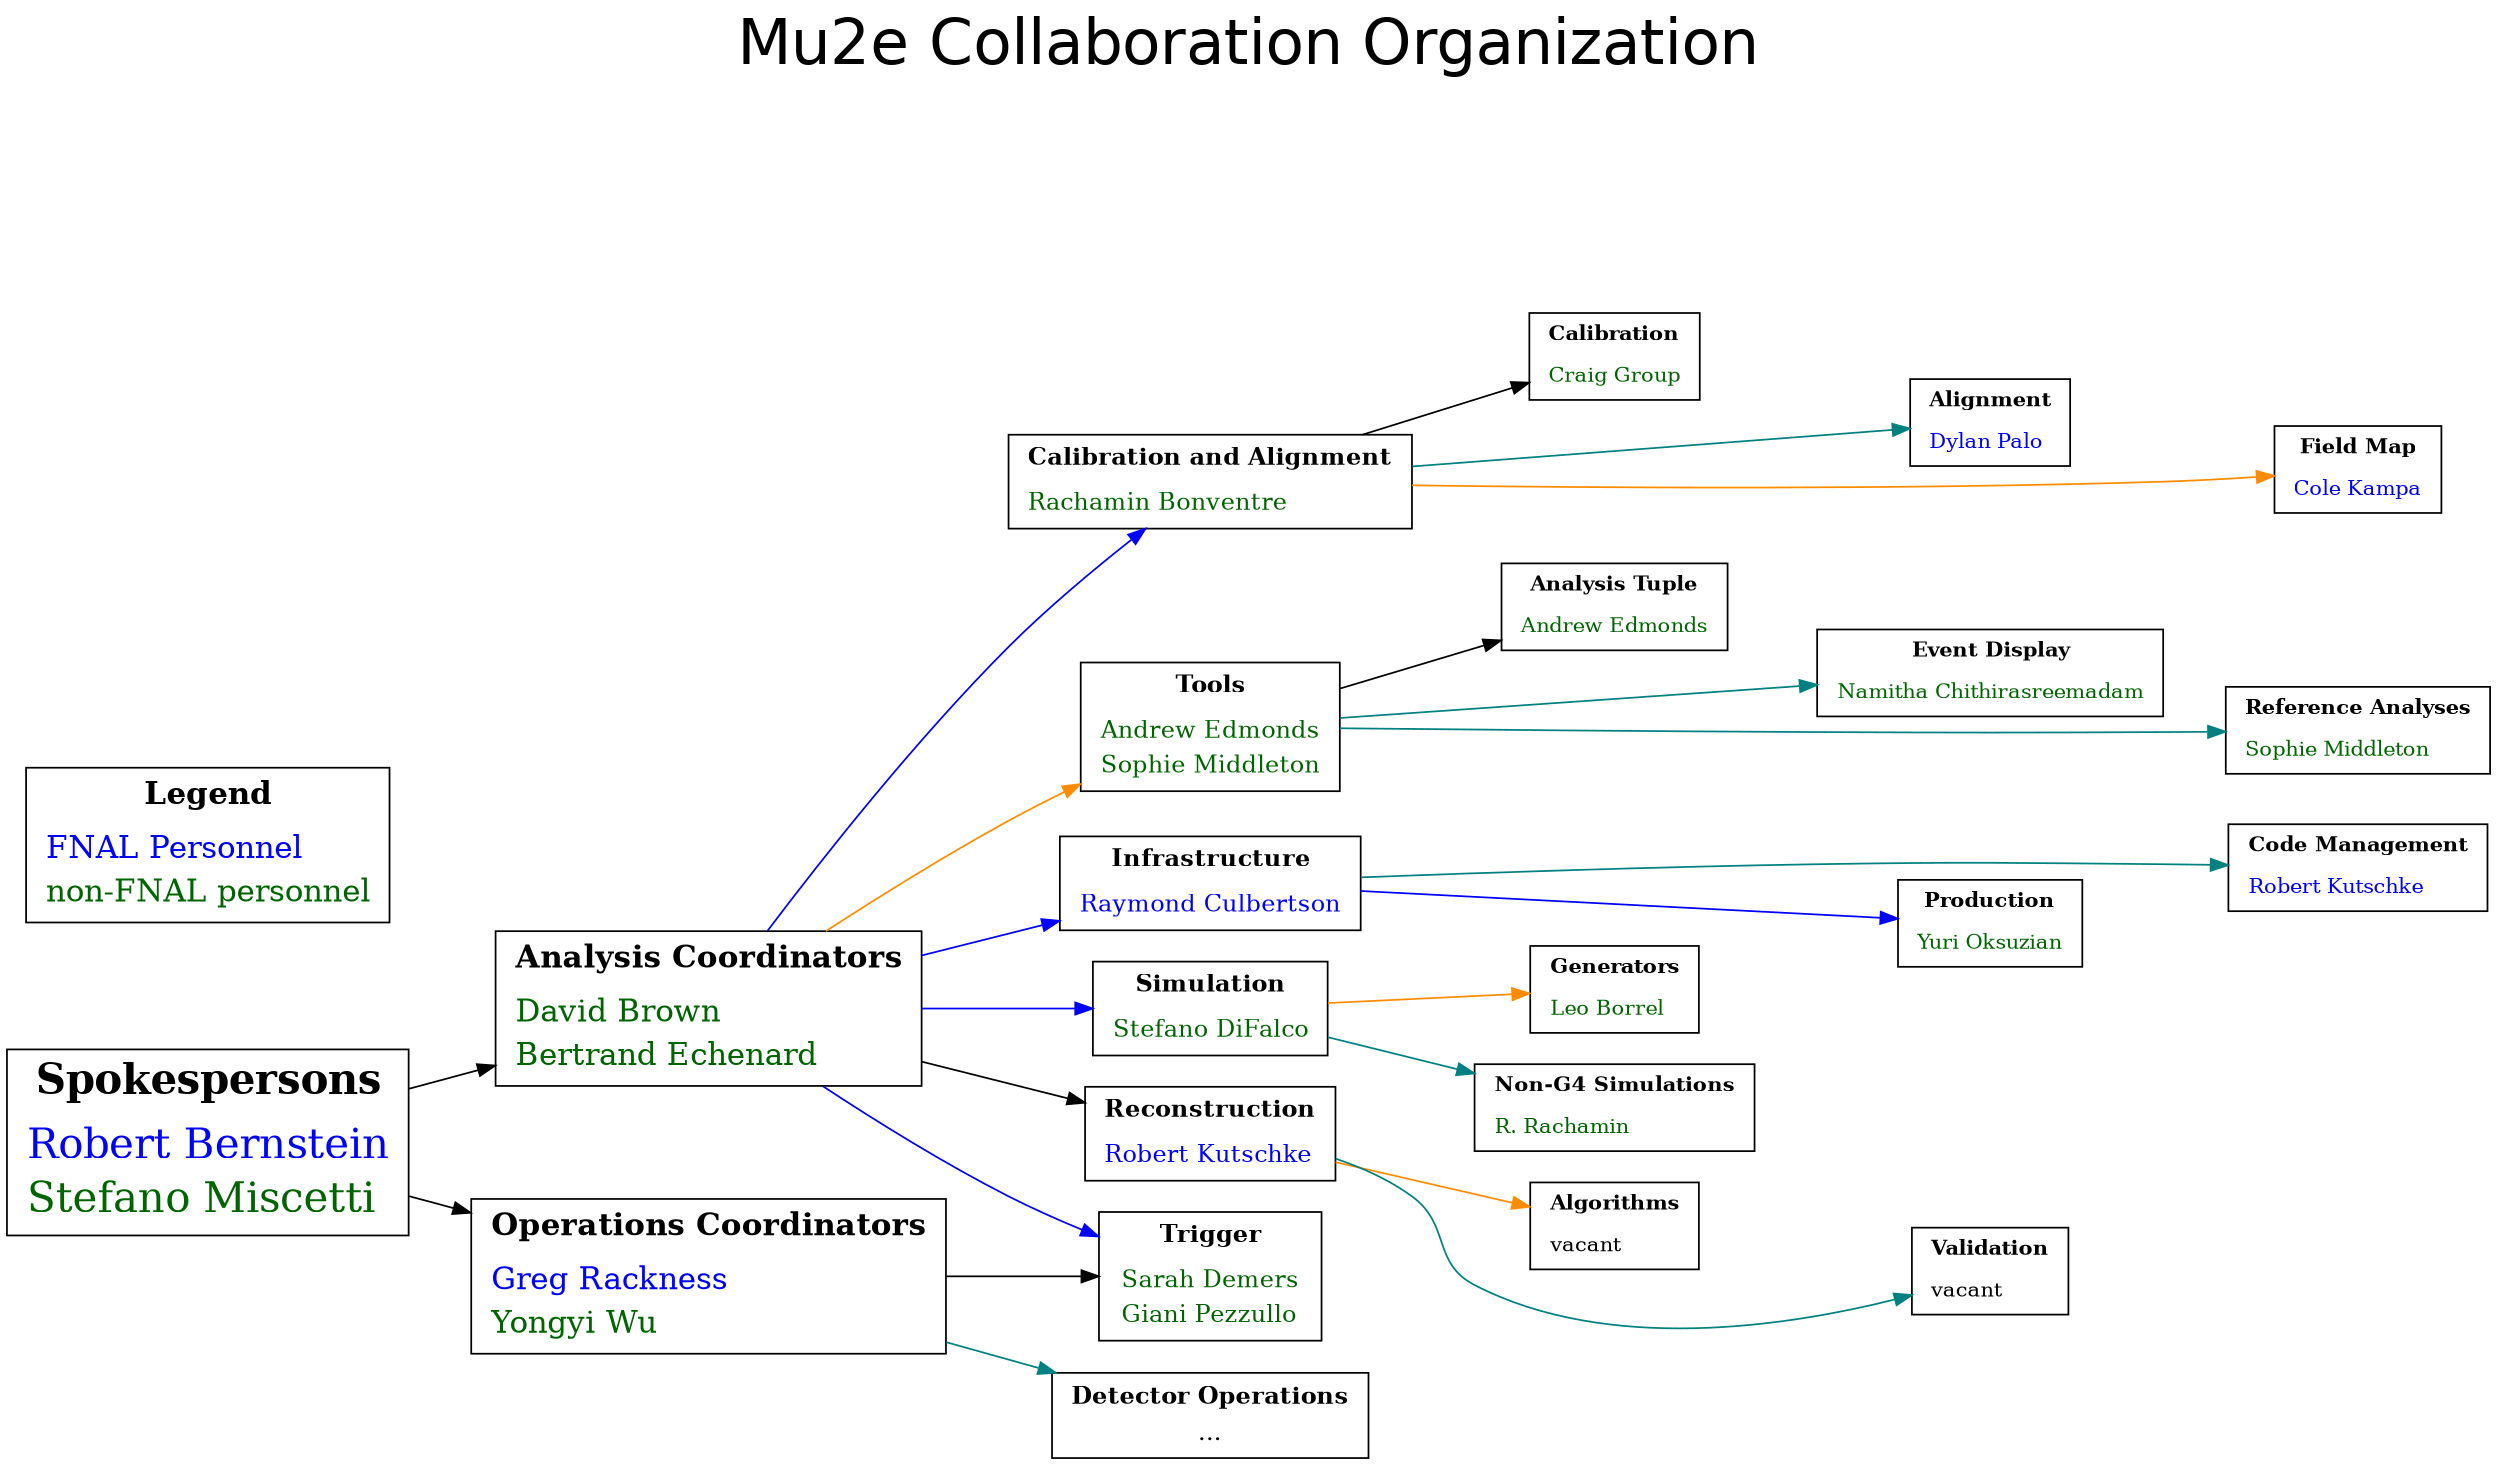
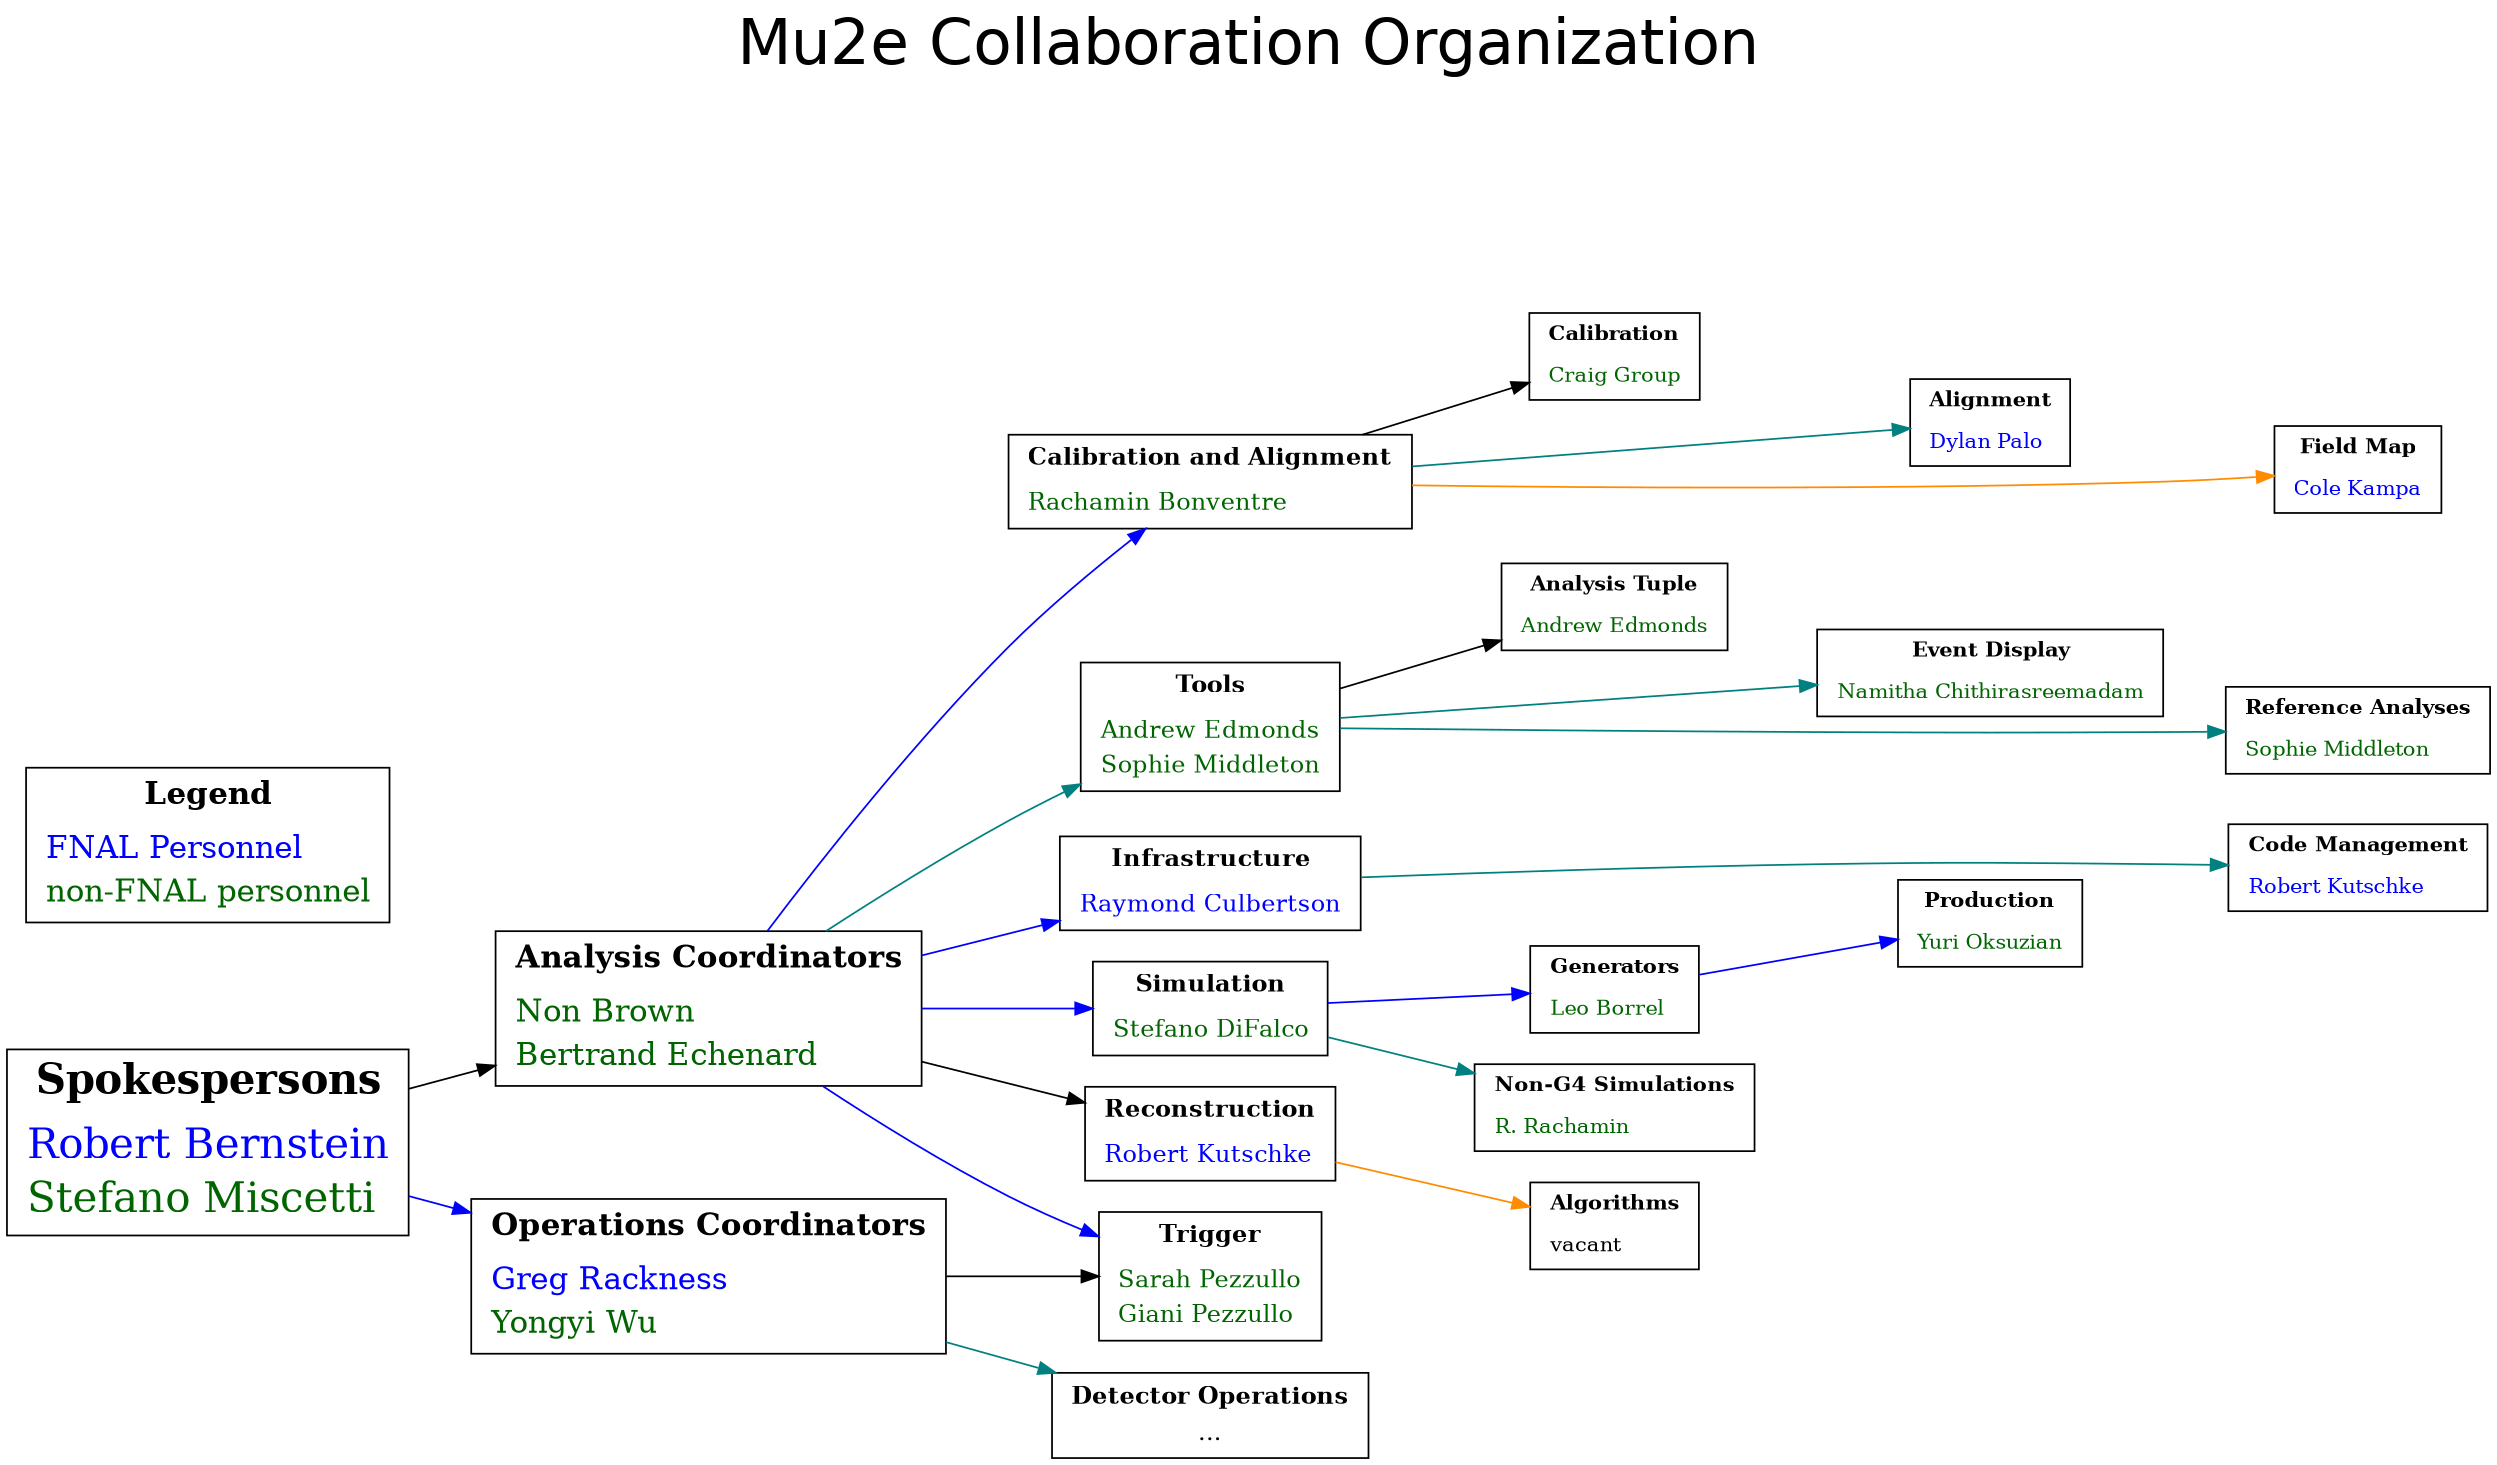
edge "Analysis Coordinators" -> "Tools": color darkorange -> teal
edge "Infrastructure" -> "Production": now "Generators" -> "Production"
edge "Simulation" -> "Generators": color darkorange -> blue
node "Analysis Coordinators": text "David Brown" -> "Non Brown"
edge "Spokespersons" -> "Operations Coordinators": color black -> blue
node "Validation": removed
node "Trigger": text "Sarah Demers" -> "Sarah Pezzullo"
